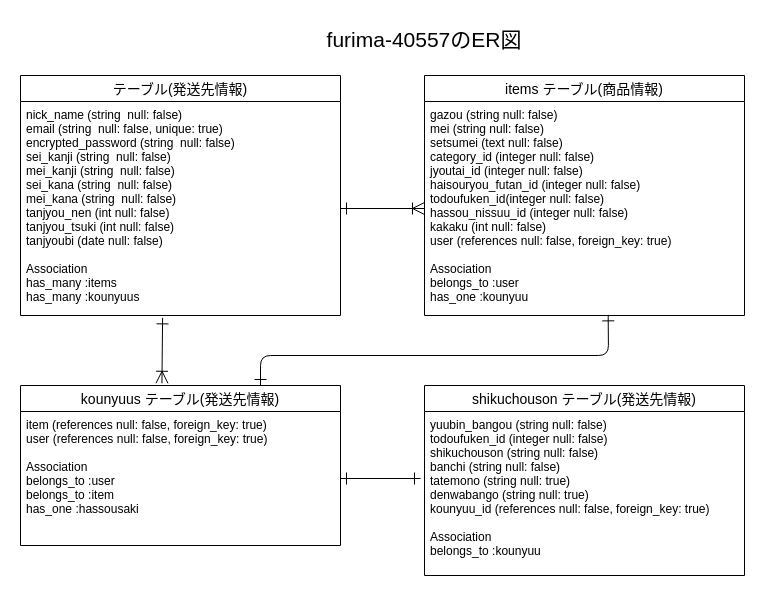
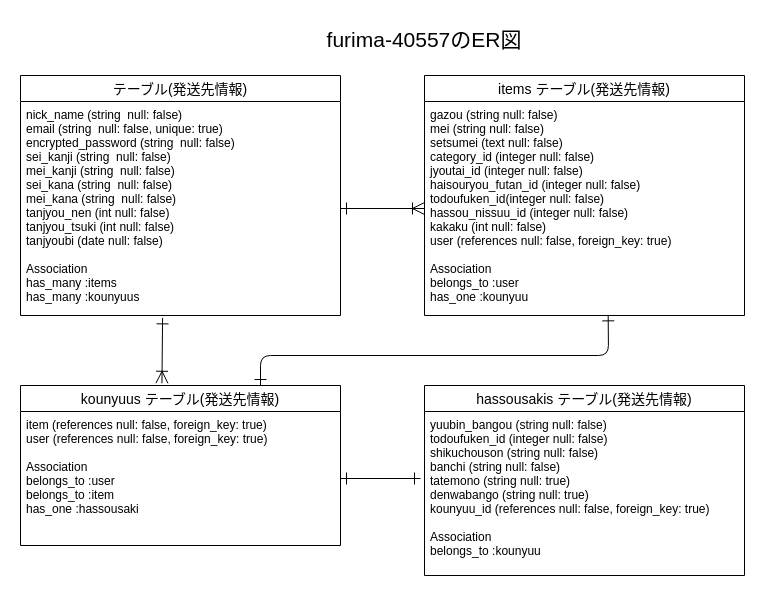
node "items テーブル(商品情報)": label "items テーブル(商品情報)" -> "items テーブル(発送先情報)"
node "shikuchouson テーブル(発送先情報)": label "shikuchouson テーブル(発送先情報)" -> "hassousakis テーブル(発送先情報)"
